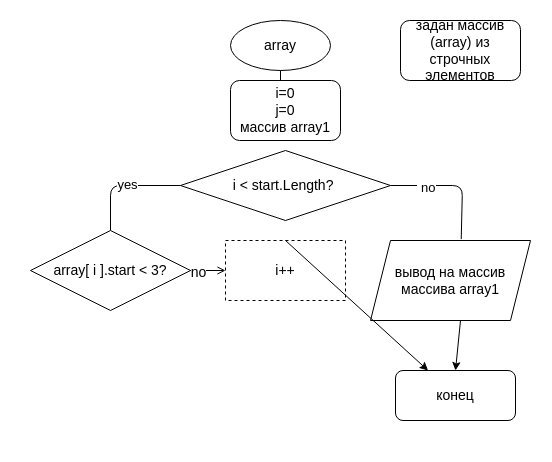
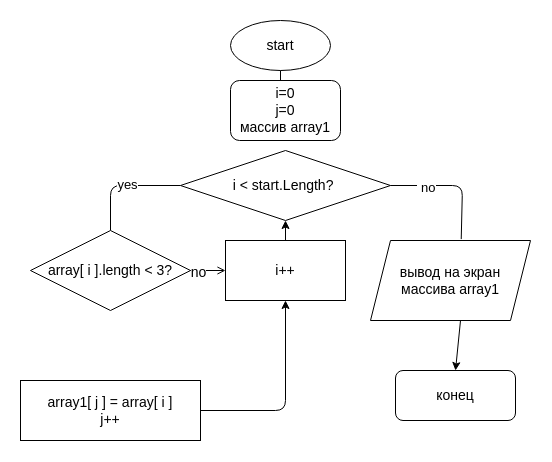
node "array": label "array" -> "start"
node "задан массив (array) из строчных элементов": removed
node "array[ i ].start < 3?": label "array[ i ].start < 3?" -> "array[ i ].length < 3?"
node "i++": style dashed -> solid
node "вывод на массив массива array1": label "вывод на массив массива array1" -> "вывод на экран массива array1"
edge "i++" -> "конец": now "i++" -> "i < start.Length?"
edge "array1[ j ] = array[ i ] j++" -> "i++": added
node "array1[ j ] = array[ i ] j++": added
